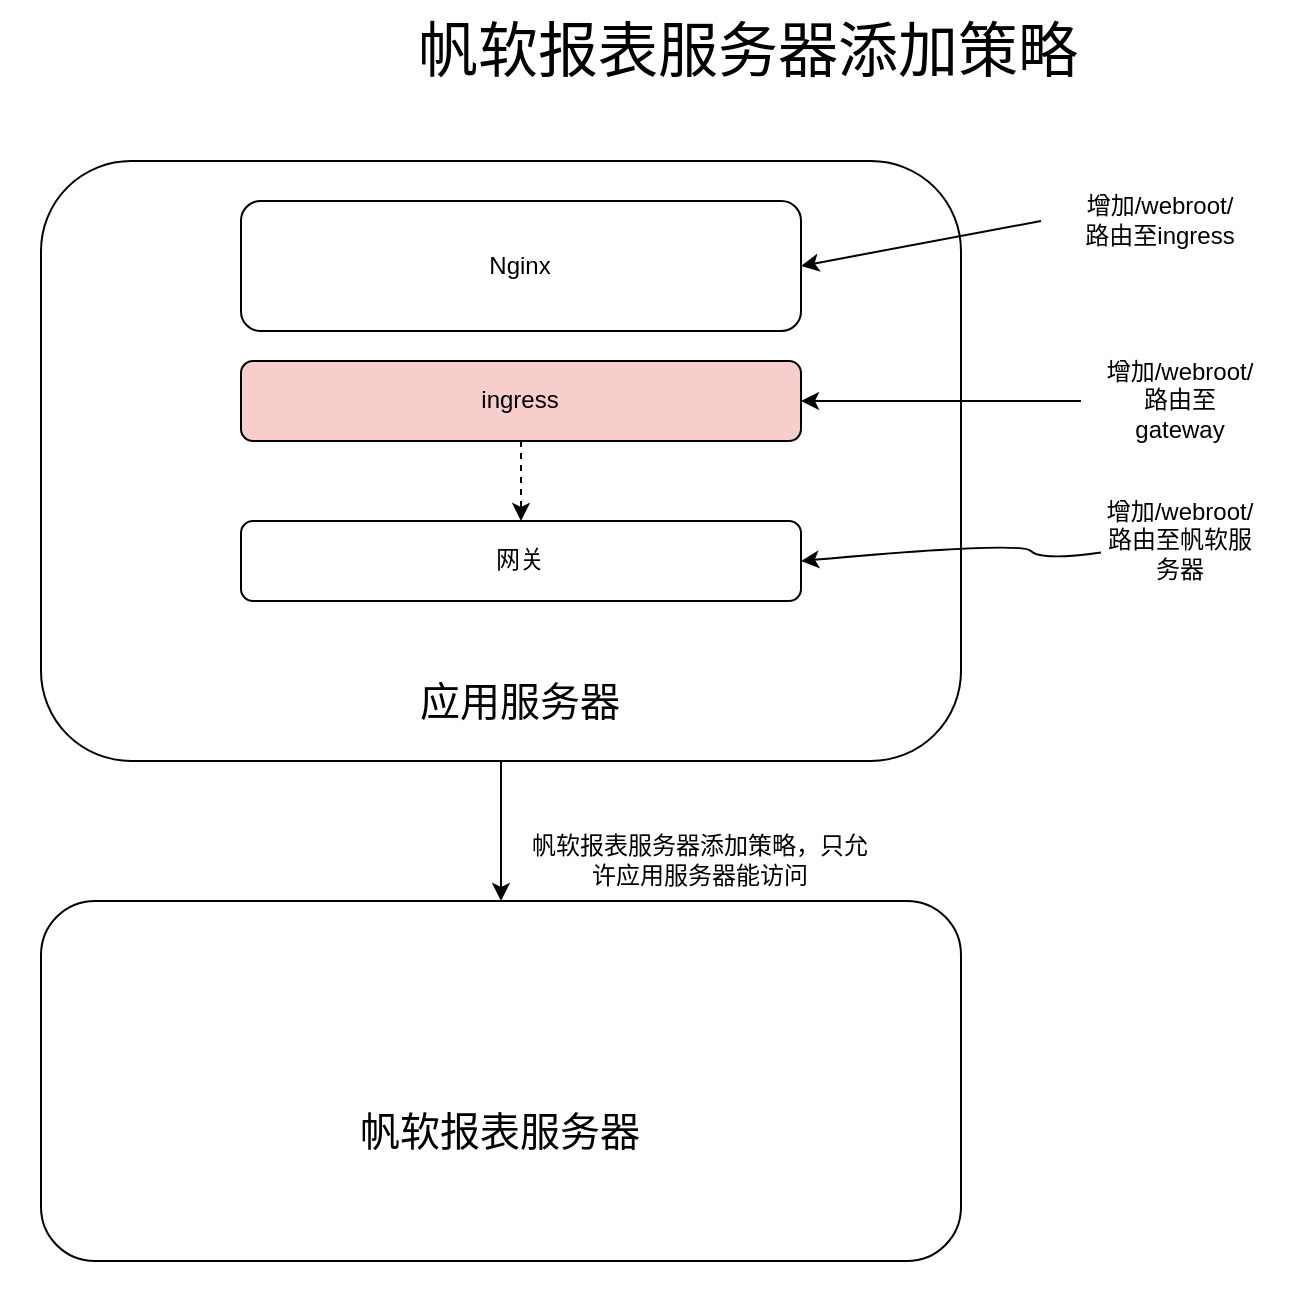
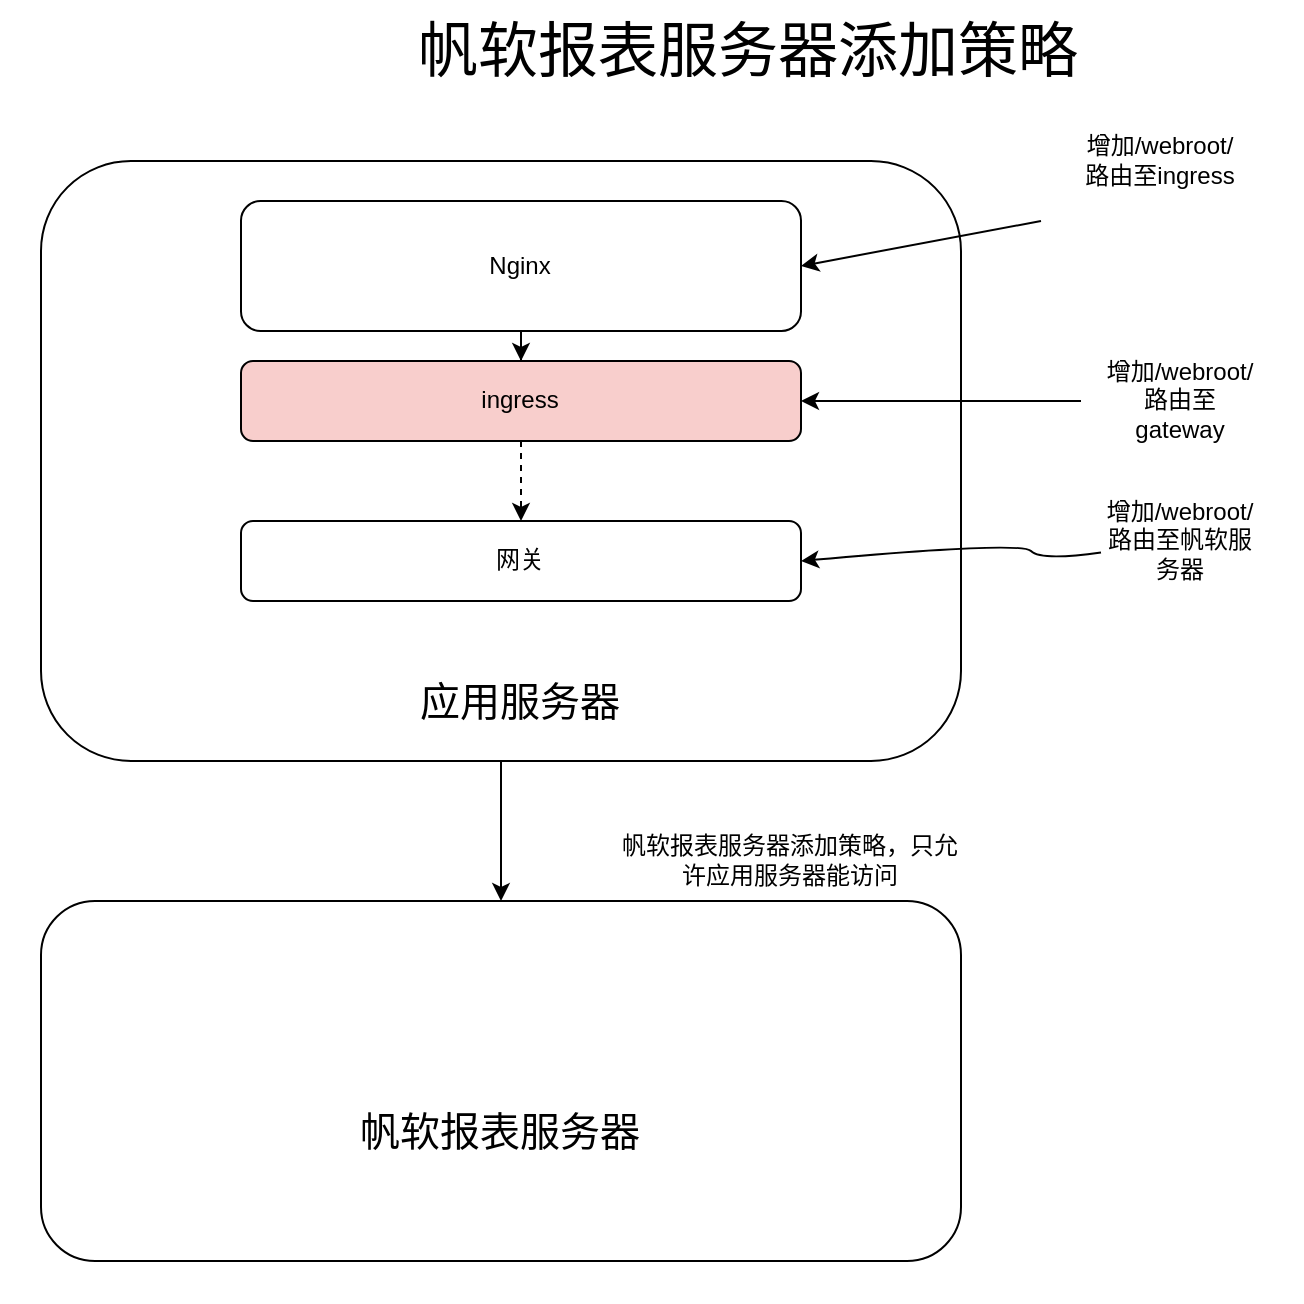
node "增加/webroot/路由至ingress": moved (1161, 221) -> (1161, 161)
edge "Nginx" -> "ingress": added
node "帆软报表服务器添加策略，只允许应用服务器能访问": moved (701, 861) -> (791, 861)
